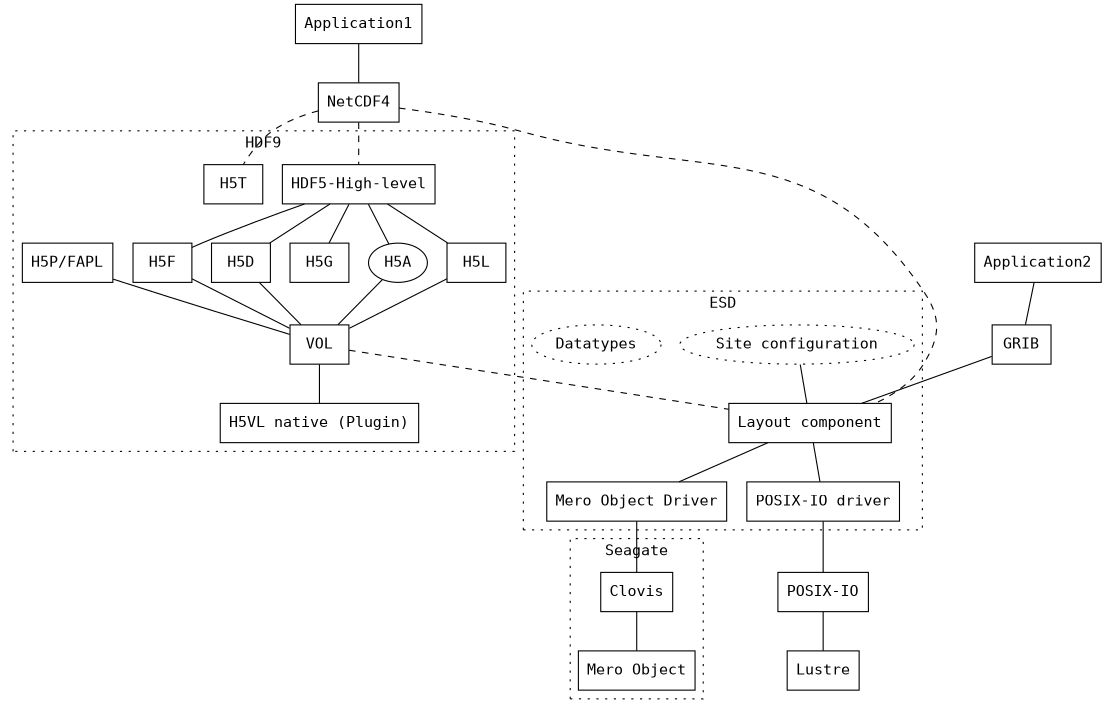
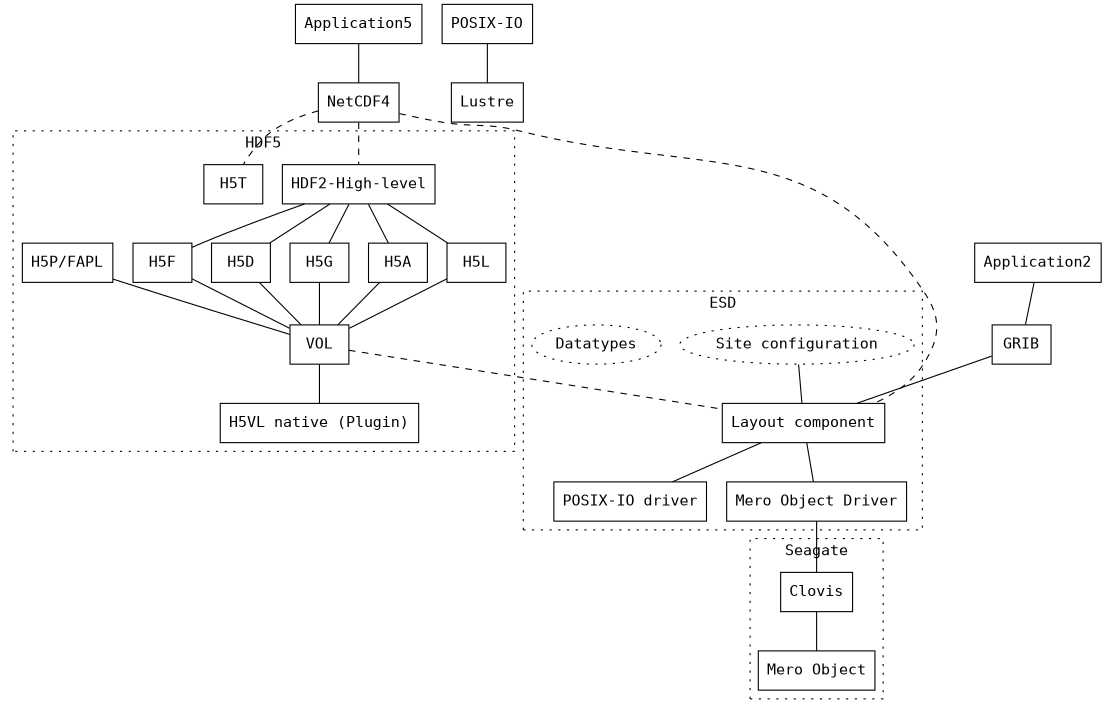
node "Application1": label "Application1" -> "Application5"
cluster "HDF9": label "HDF9" -> "HDF5"
node "HDF5-High-level": label "HDF5-High-level" -> "HDF2-High-level"
node "H5A": shape ellipse -> box
edge "H5G" -- "VOL": added
edge "POSIX-IO driver" -- "POSIX-IO": removed
